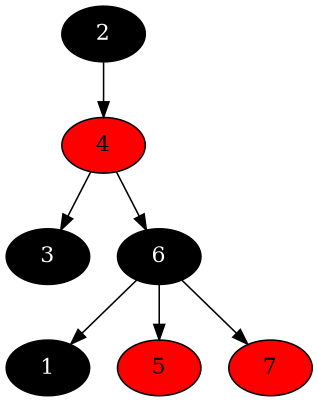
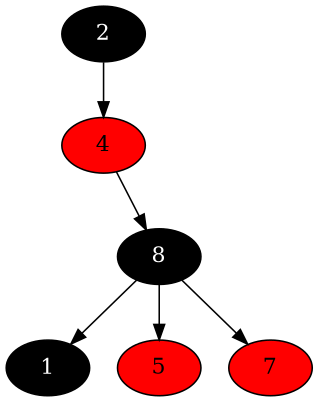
node "3": removed
node "6": label "6" -> "8"
